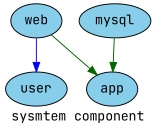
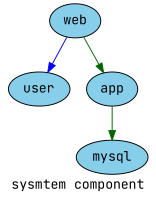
edge "mysql" -> "app": reversed
